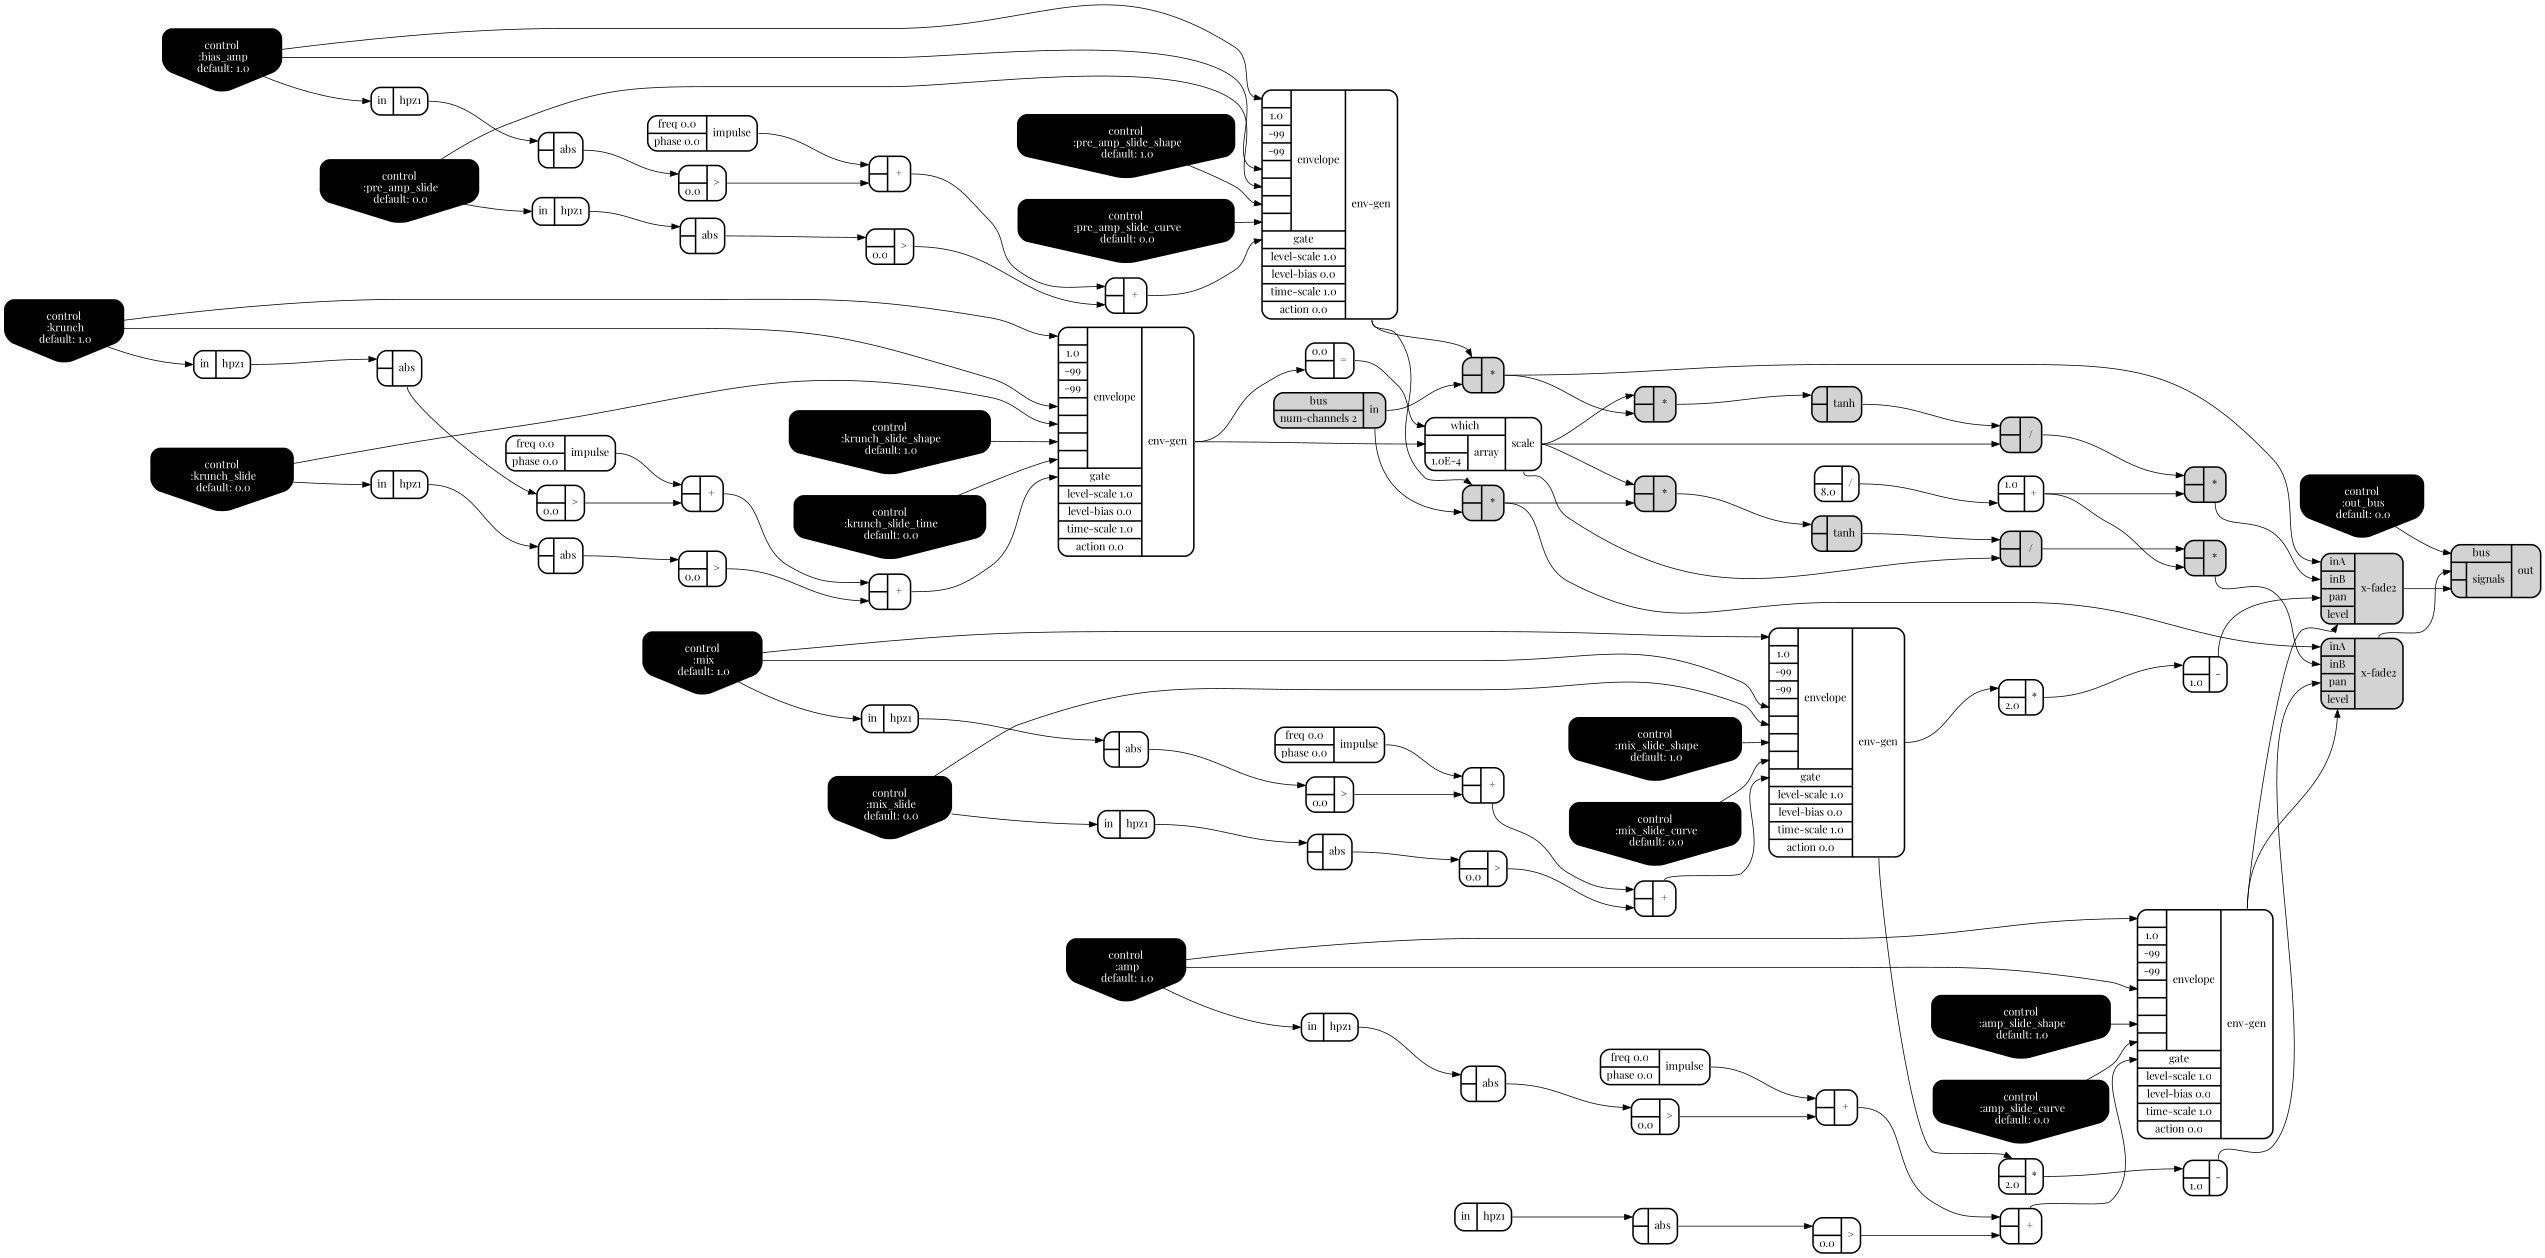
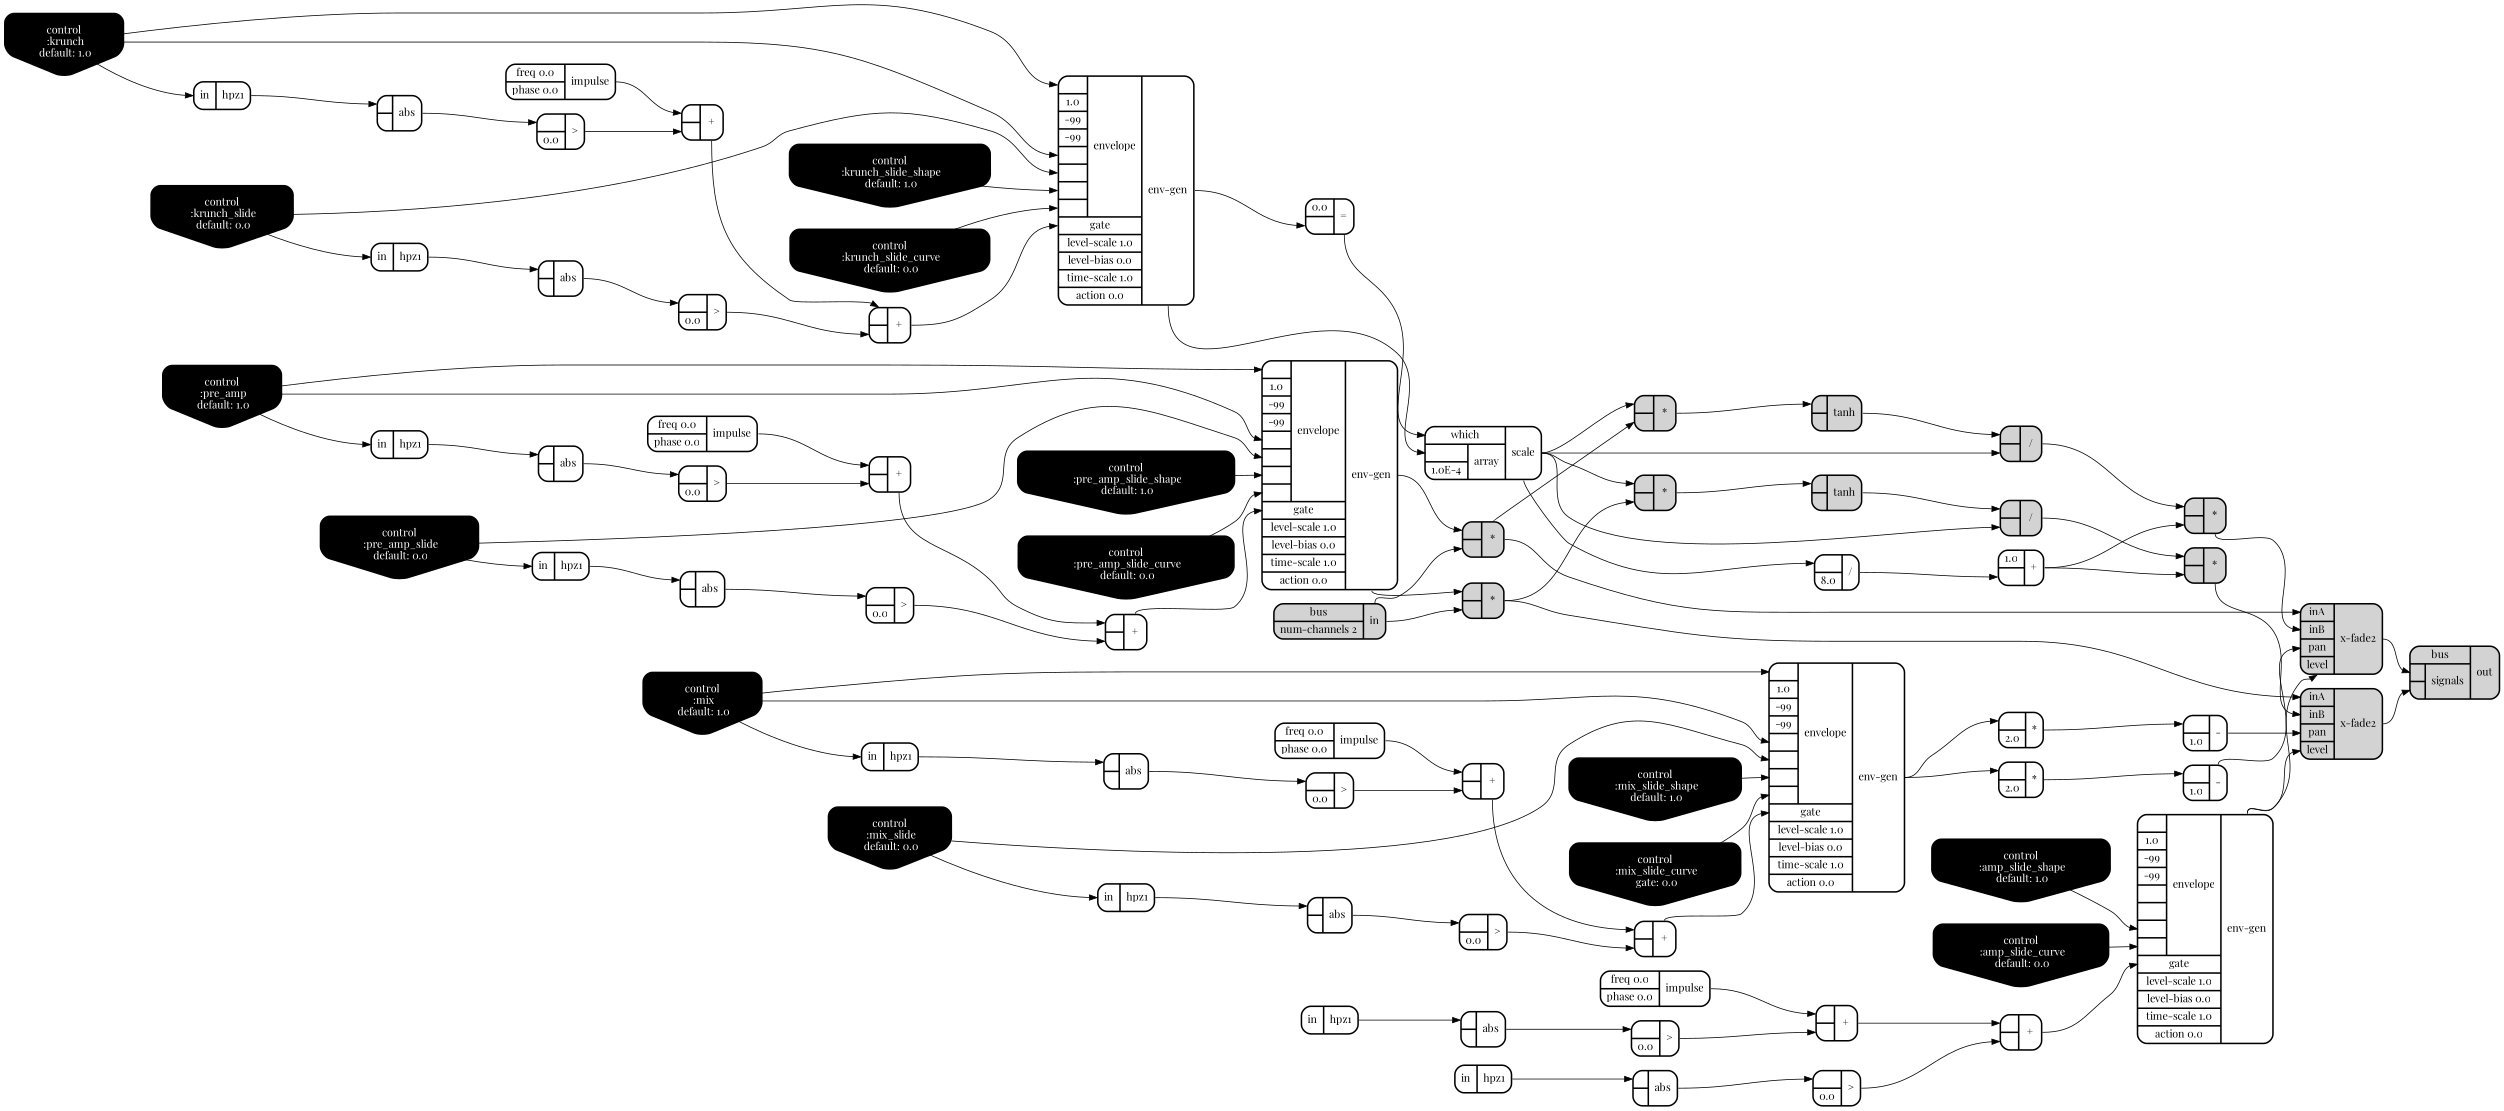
node "control :bias_amp default: 1.0": label "control :bias_amp default: 1.0" -> "control :pre_amp default: 1.0"
node "control :out_bus default: 0.0": removed
node "control :krunch_slide_time default: 0.0": label "control :krunch_slide_time default: 0.0" -> "control :krunch_slide_curve default: 0.0"
edge "which" -> "8.0": added
node "control :mix_slide_curve default: 0.0": label "control :mix_slide_curve default: 0.0" -> "control :mix_slide_curve gate: 0.0"
node "control :amp default: 1.0": removed
